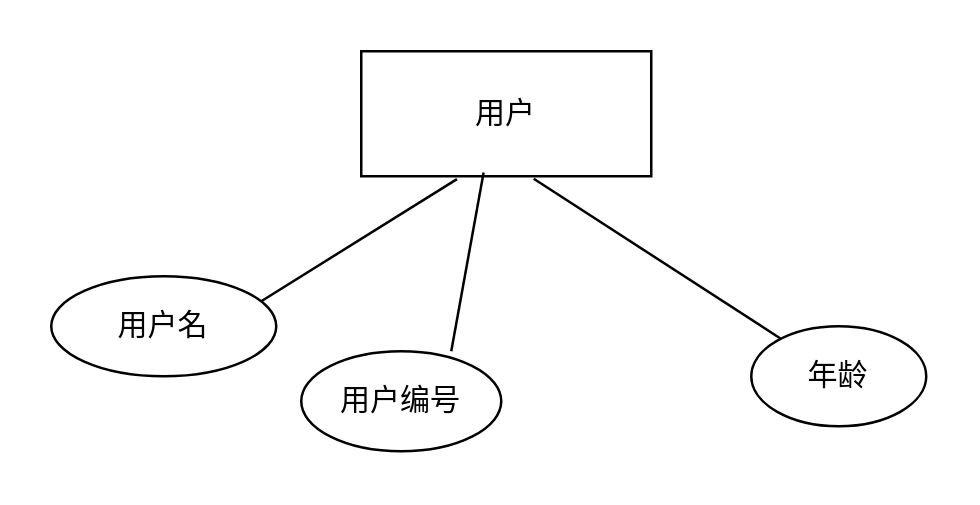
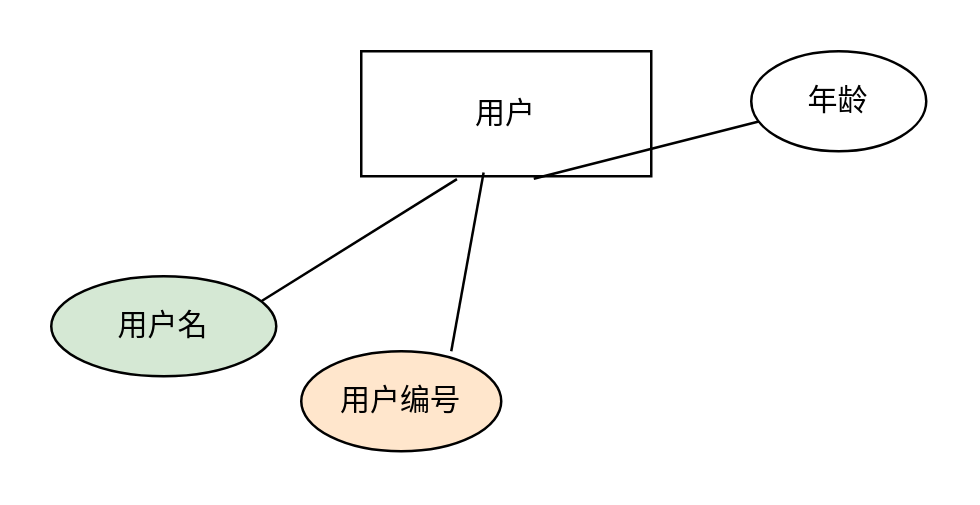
node "用户名": fillcolor #ffffff -> #d5e8d4
node "年龄": moved (839, 376) -> (839, 101)
node "用户编号": fillcolor #ffffff -> #ffe6cc
